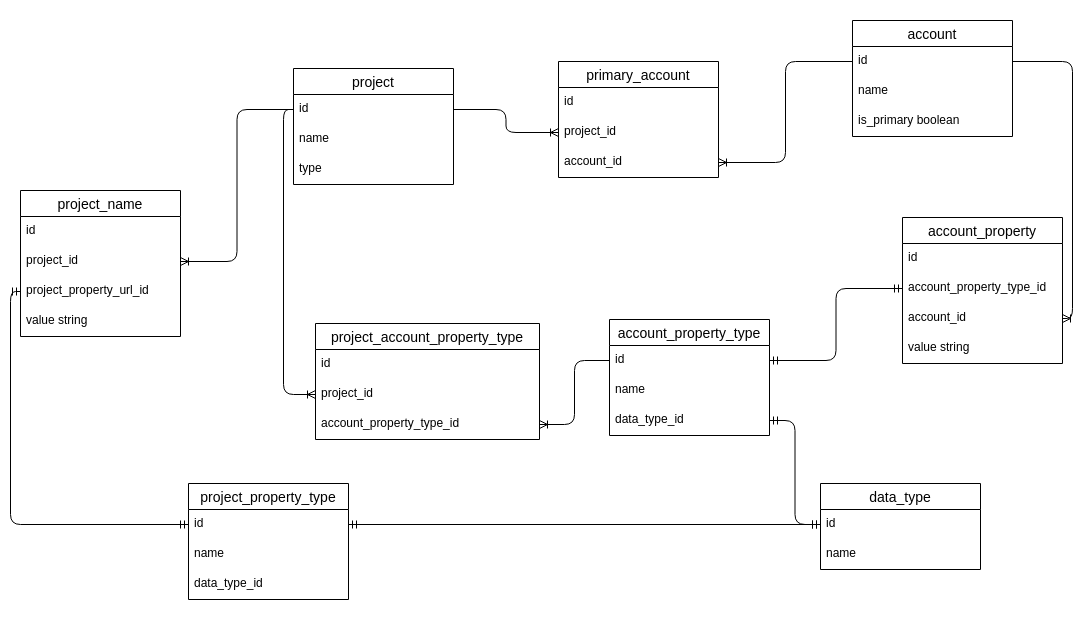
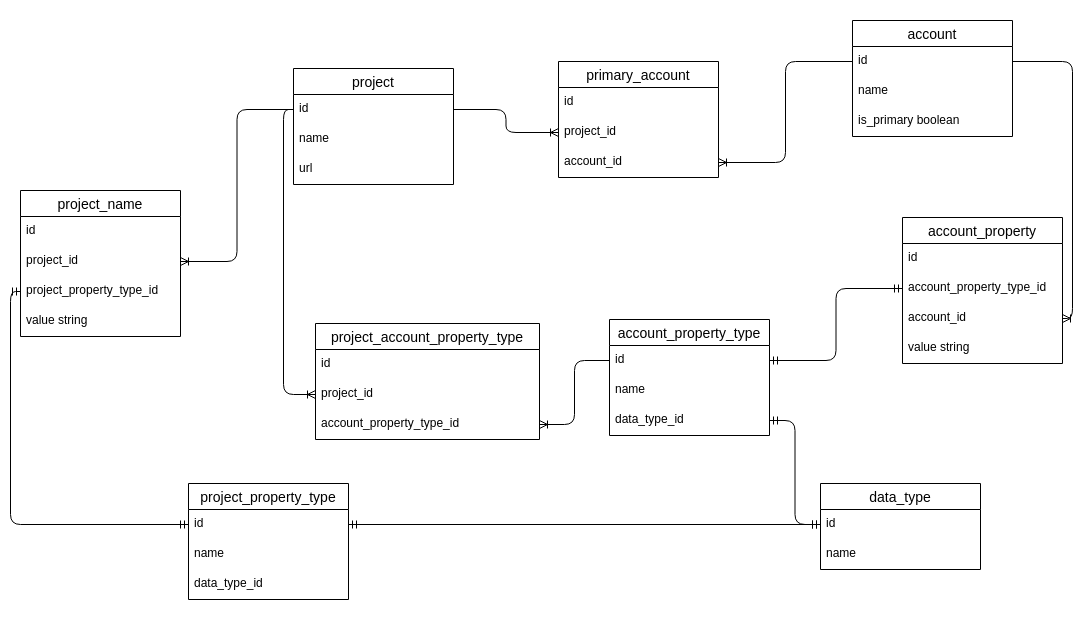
node "type": label "type" -> "url"
node "project_property_url_id": label "project_property_url_id" -> "project_property_type_id"
